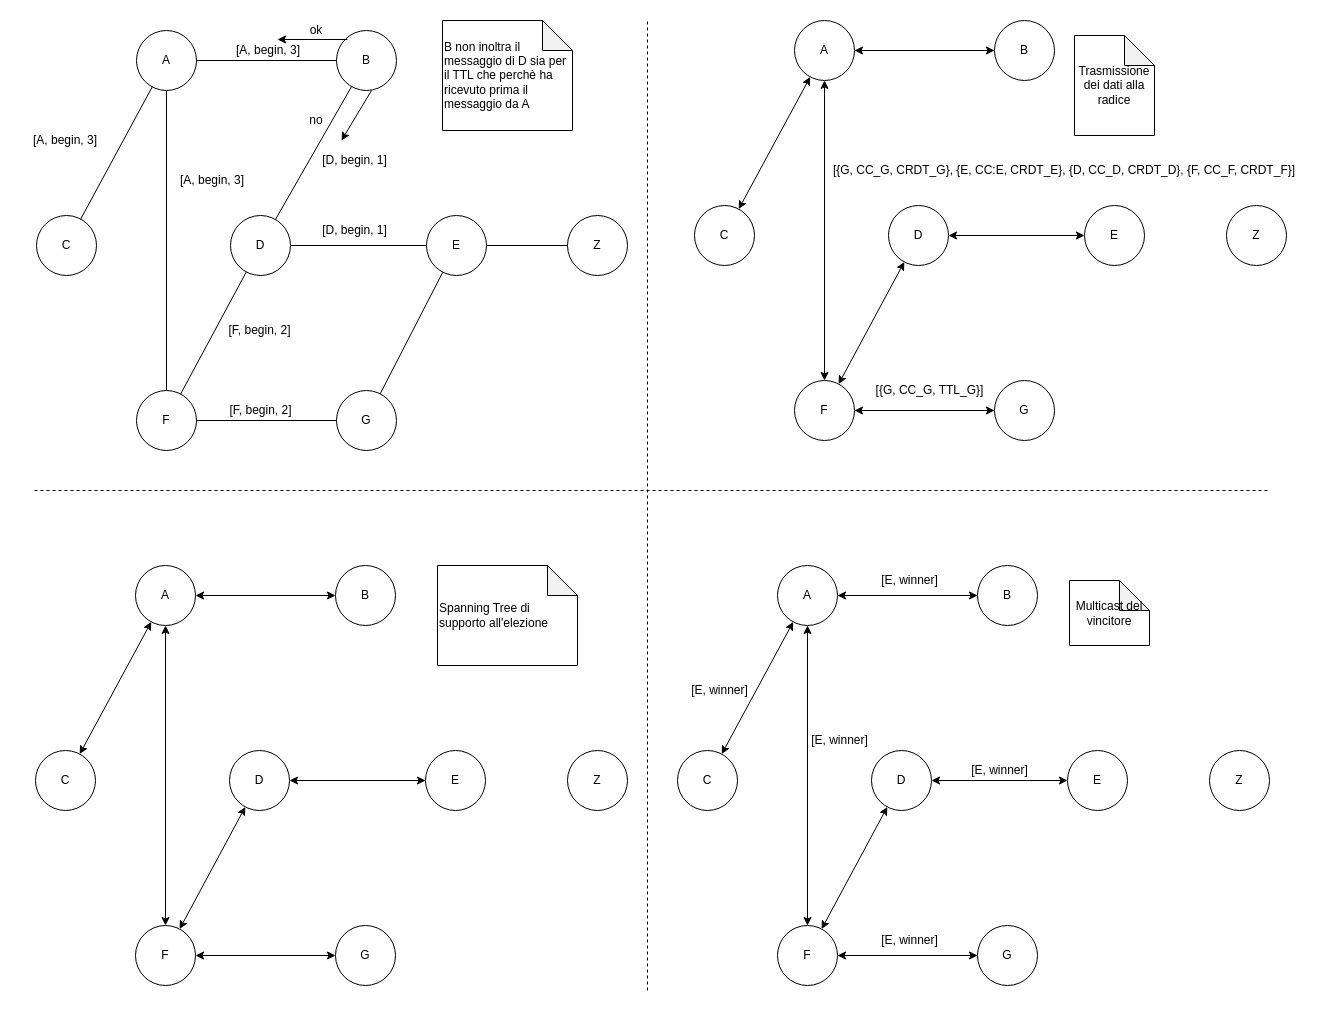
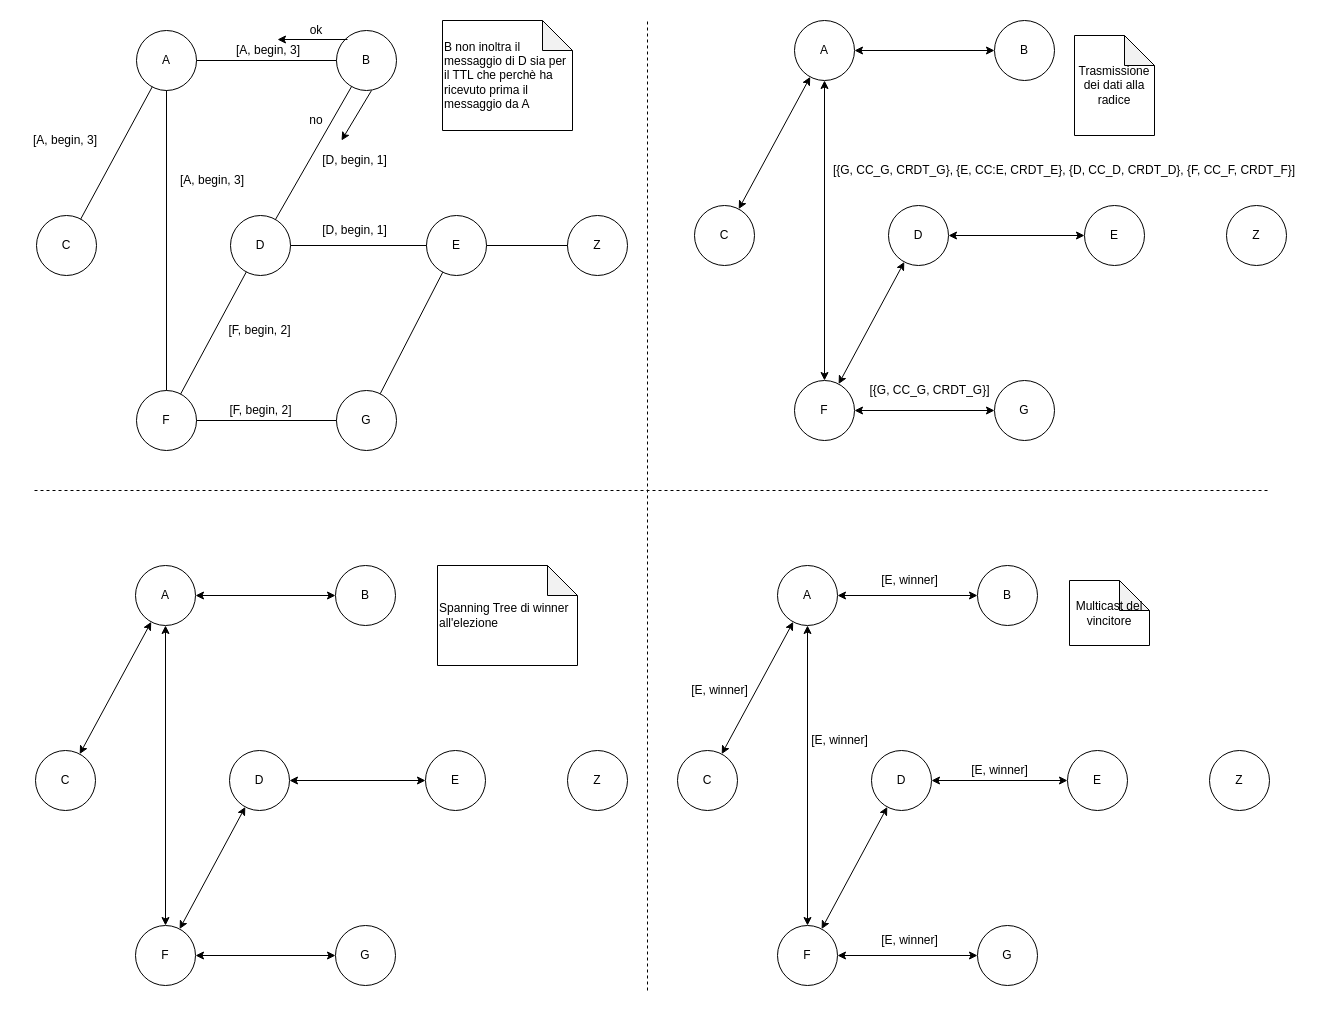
node "[{G, CC_G, TTL_G}]": label "[{G, CC_G, TTL_G}]" -> "[{G, CC_G, CRDT_G}]"
node "Spanning Tree di supporto all'elezione": label "Spanning Tree di supporto all'elezione" -> "Spanning Tree di winner all'elezione"
